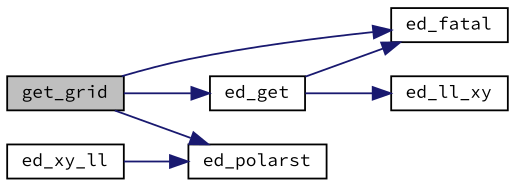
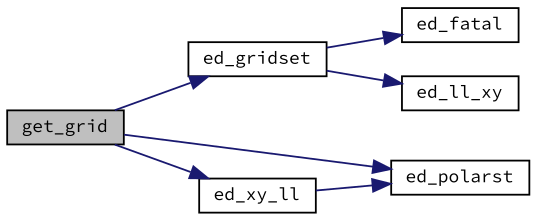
edge "get_grid" -> "ed_fatal": now "get_grid" -> "ed_xy_ll"
node "ed_get": label "ed_get" -> "ed_gridset"
